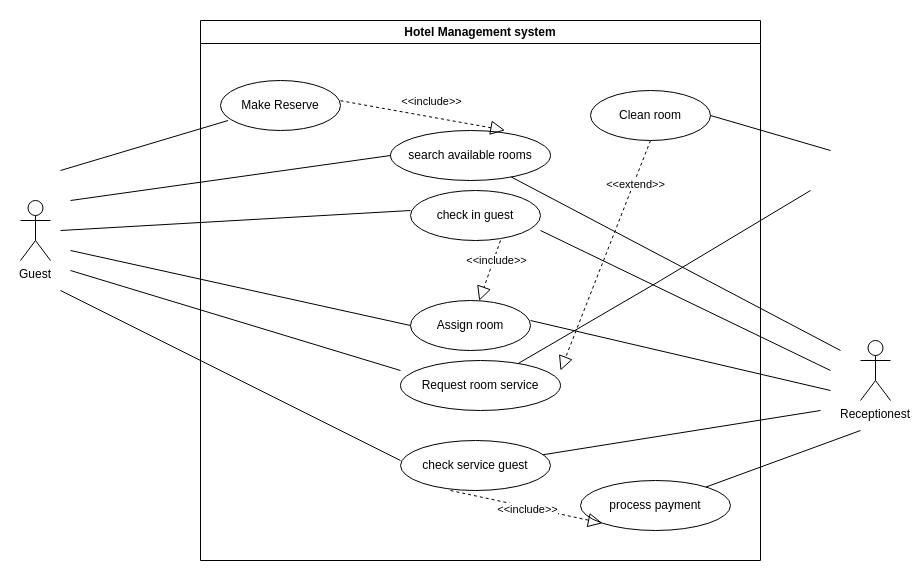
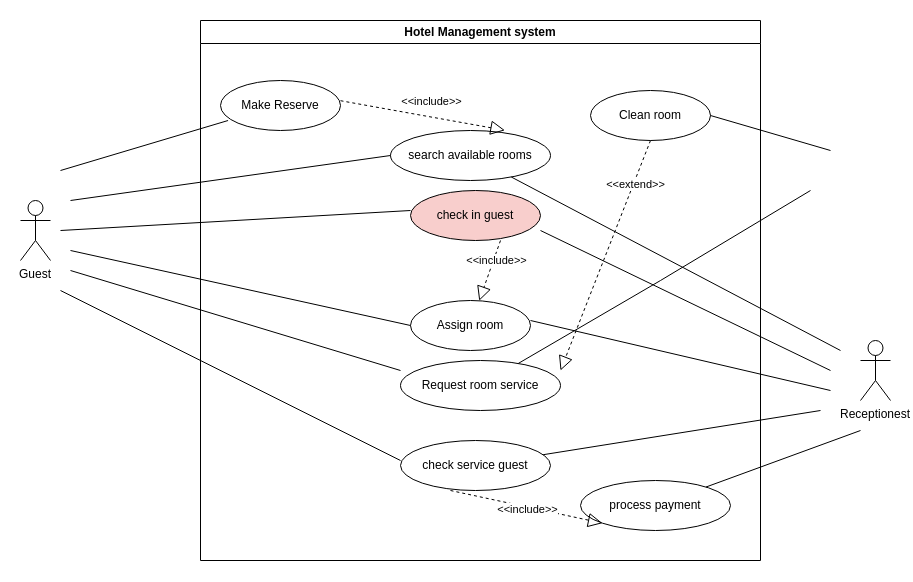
node "check in guest": fillcolor #ffffff -> #f8cecc
